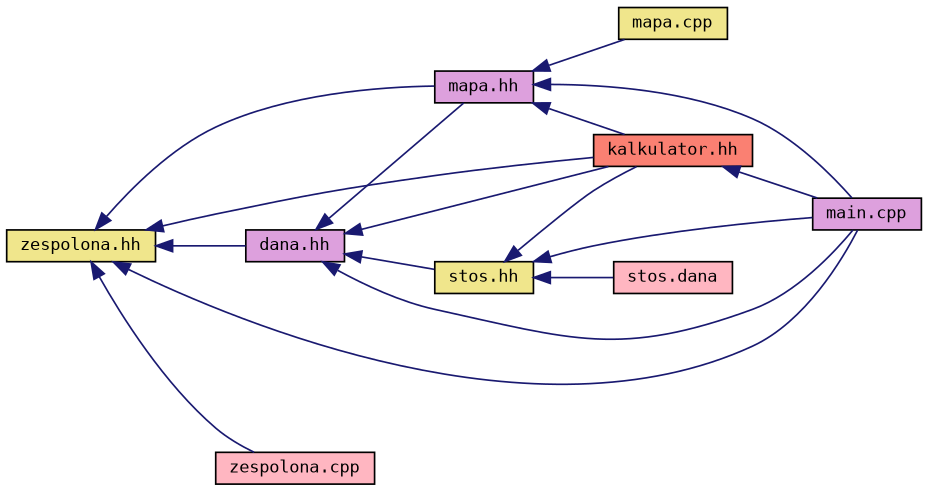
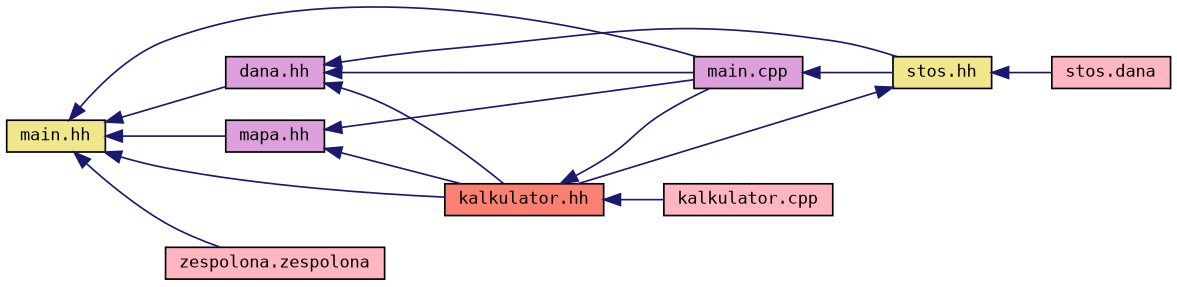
node "mapa.cpp": removed
edge "mapa.hh" -> "dana.hh": removed
node "kalkulator.cpp": added
edge "main.cpp" -> "stos.hh": reversed
node "zespolona.hh": label "zespolona.hh" -> "main.hh"
node "zespolona.cpp": label "zespolona.cpp" -> "zespolona.zespolona"
